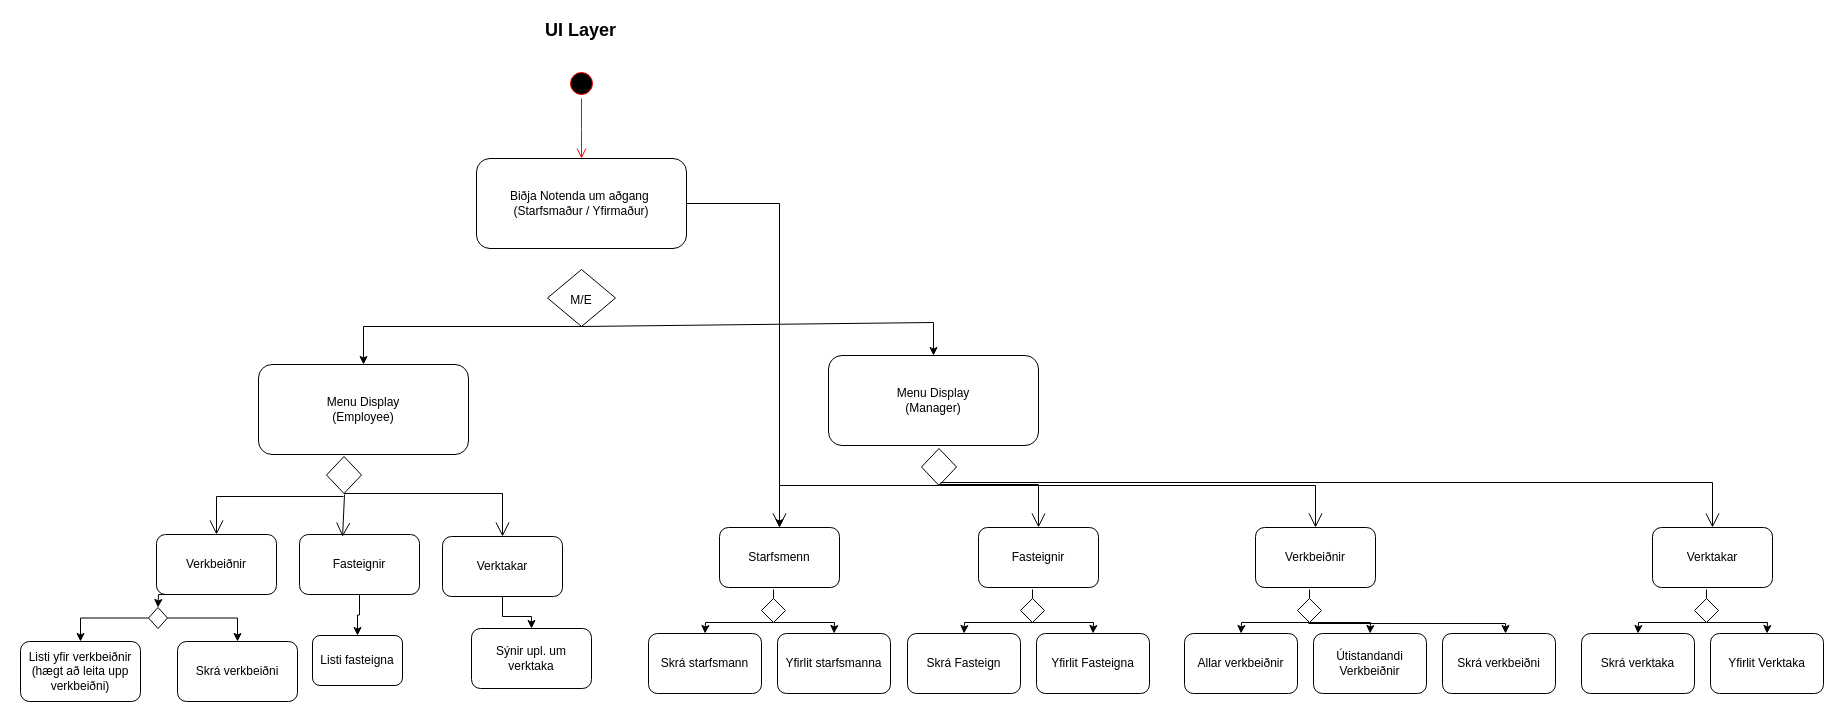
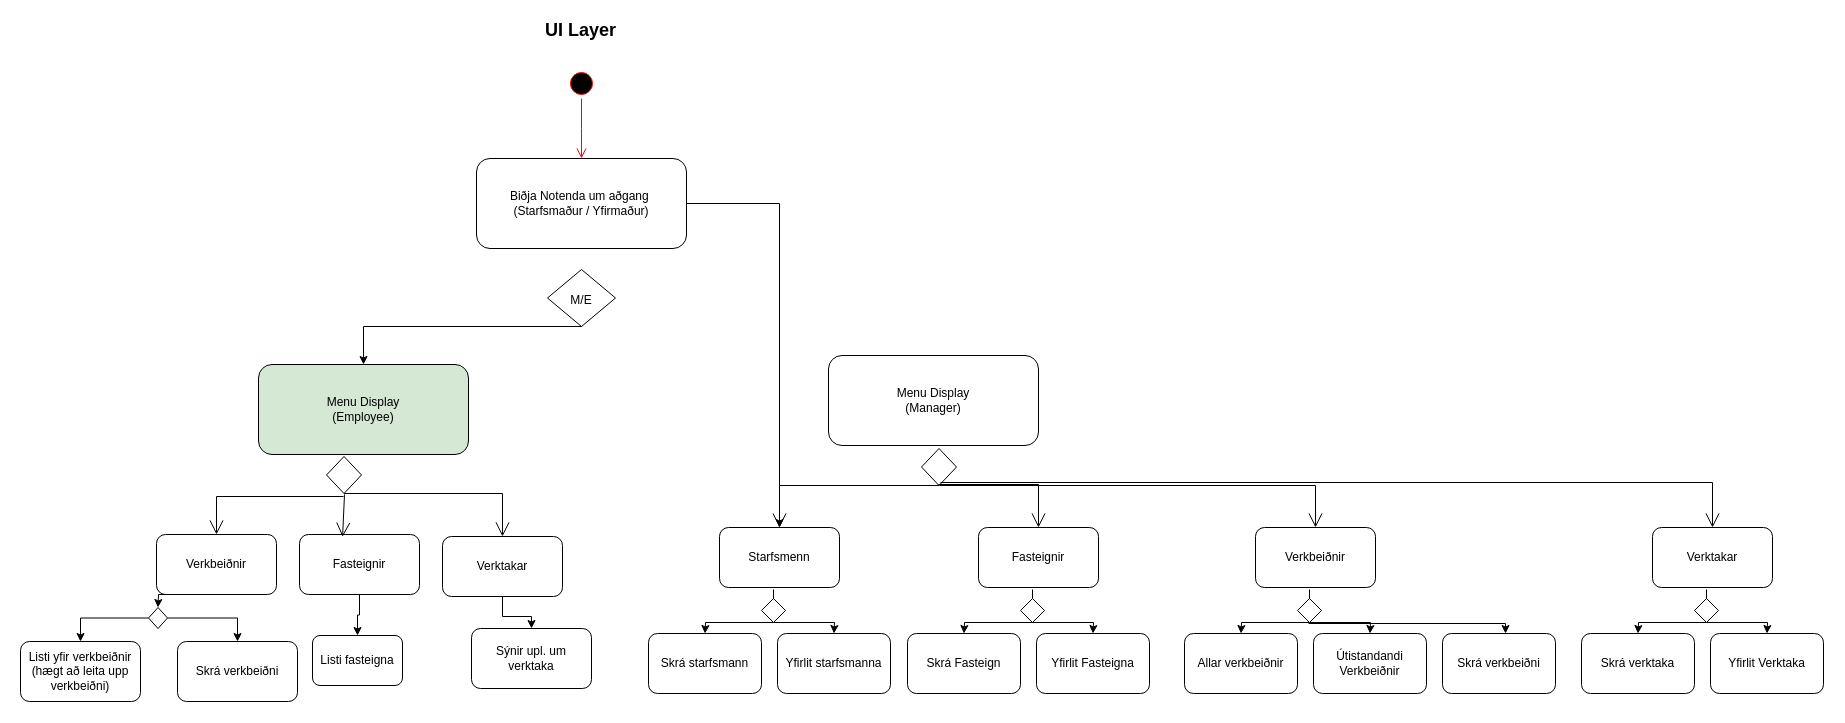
edge "M/E" -> "Menu Display (Manager)": removed
node "Menu Display (Employee)": fillcolor #ffffff -> #d5e8d4
